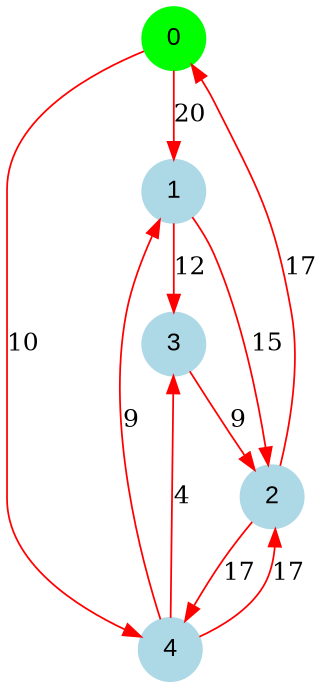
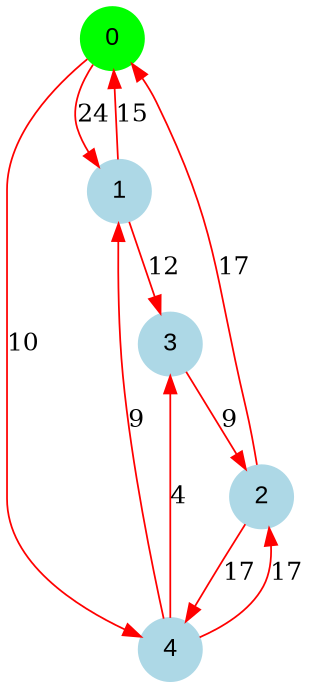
edge "0" -> "1": label "20" -> "24"
edge "1" -> "2": now "1" -> "0"
